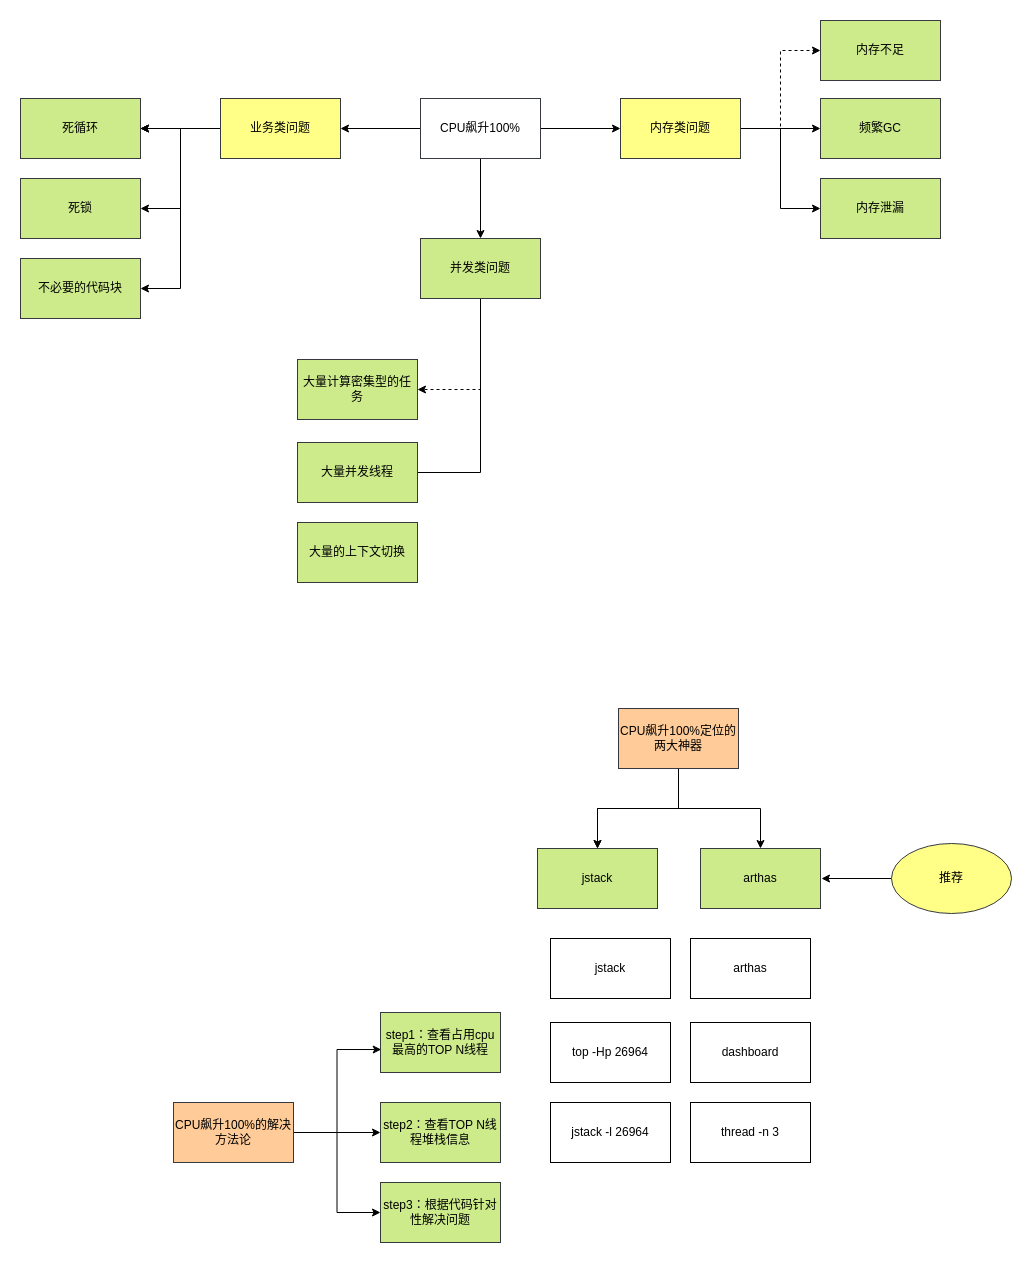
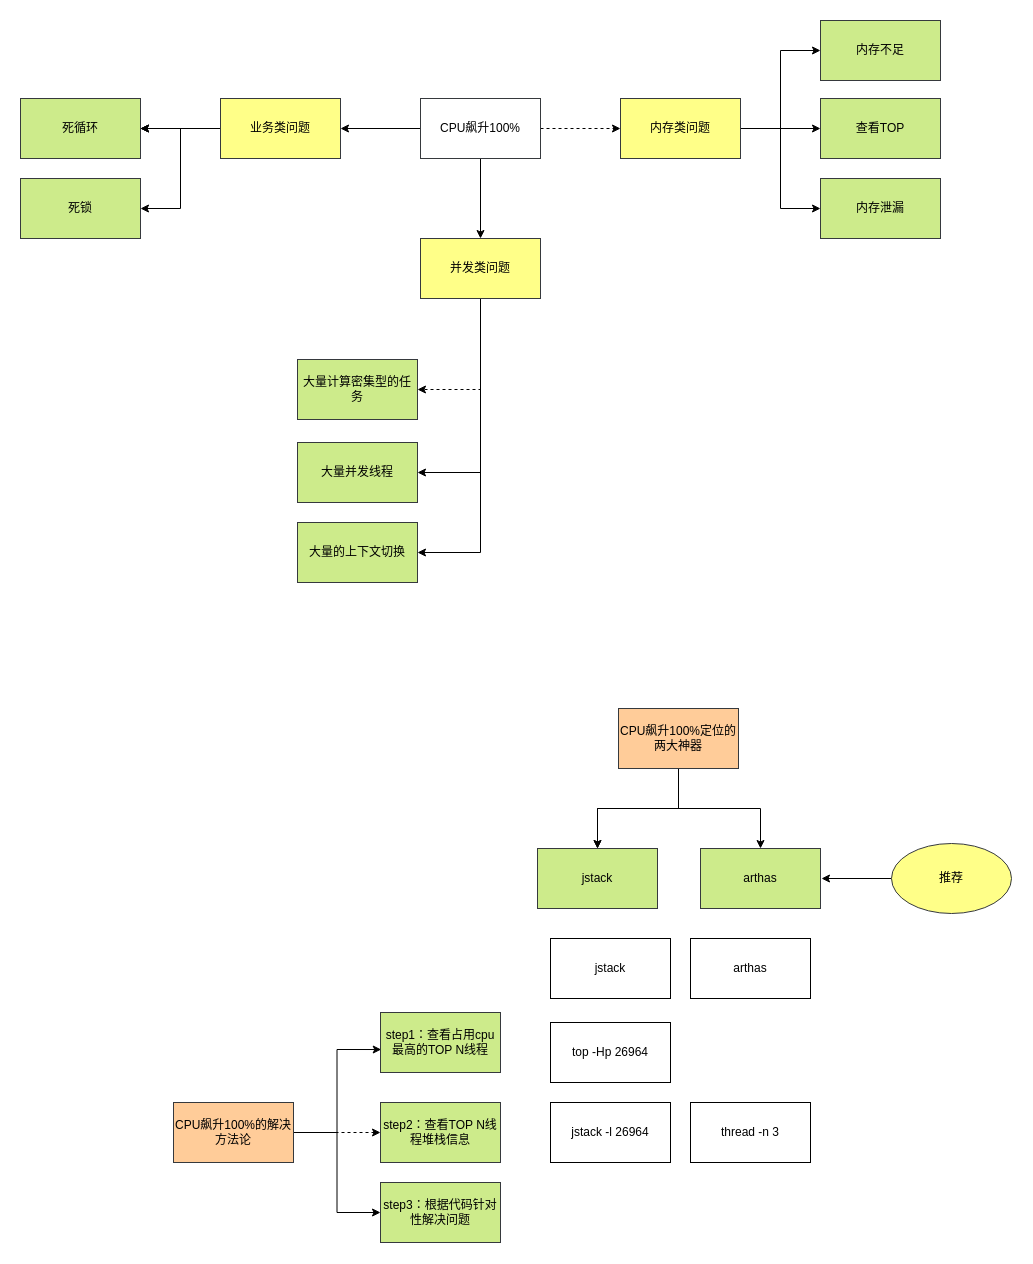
edge "内存类问题" -> "内存不足": style dashed -> solid
edge "CPU飙升100%" -> "内存类问题": style solid -> dashed
node "频繁GC": label "频繁GC" -> "查看TOP"
edge "业务类问题" -> "不必要的代码块": removed
node "并发类问题": fillcolor #cdeb8b -> #ffff88
node "不必要的代码块": removed
edge "并发类问题" -- "大量并发线程": arrowhead none -> classic
edge "并发类问题" -> "大量的上下文切换": added
node "dashboard": removed
edge "CPU飙升100%的解决方法论" -> "step2：查看TOP N线程堆栈信息": style solid -> dashed
